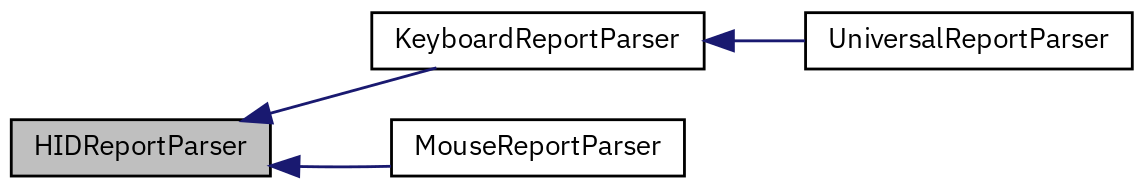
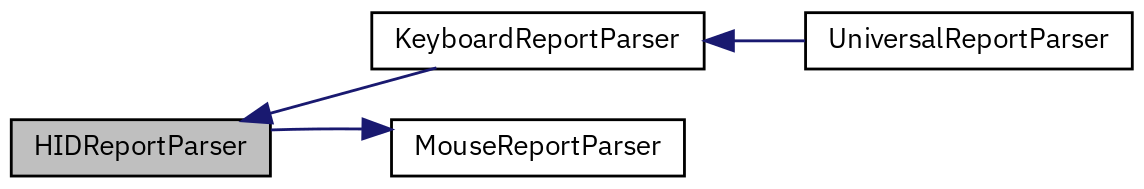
edge "MouseReportParser" -> "HIDReportParser": reversed
